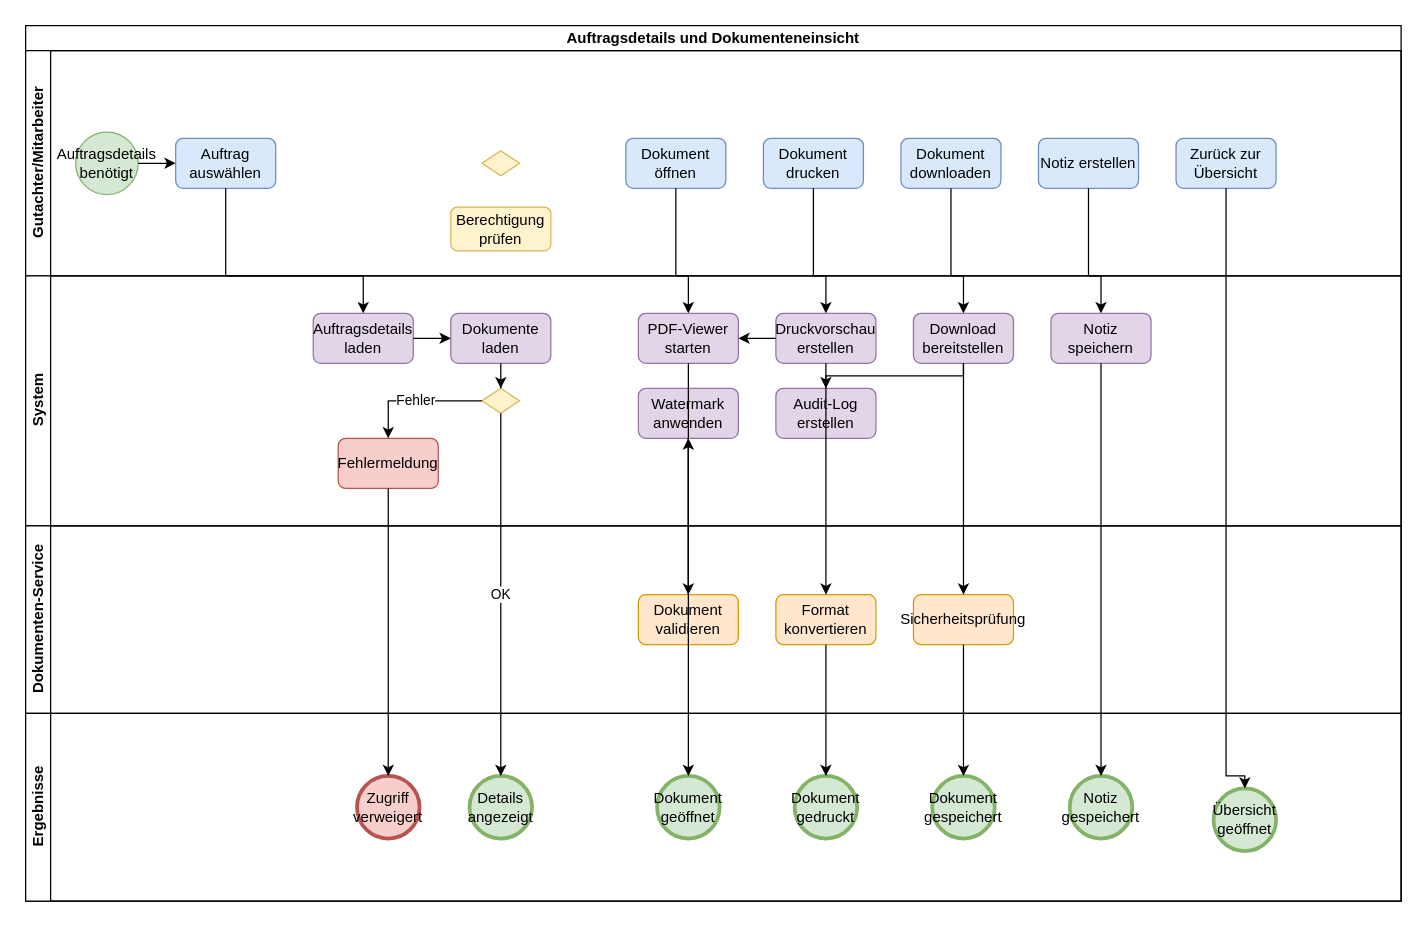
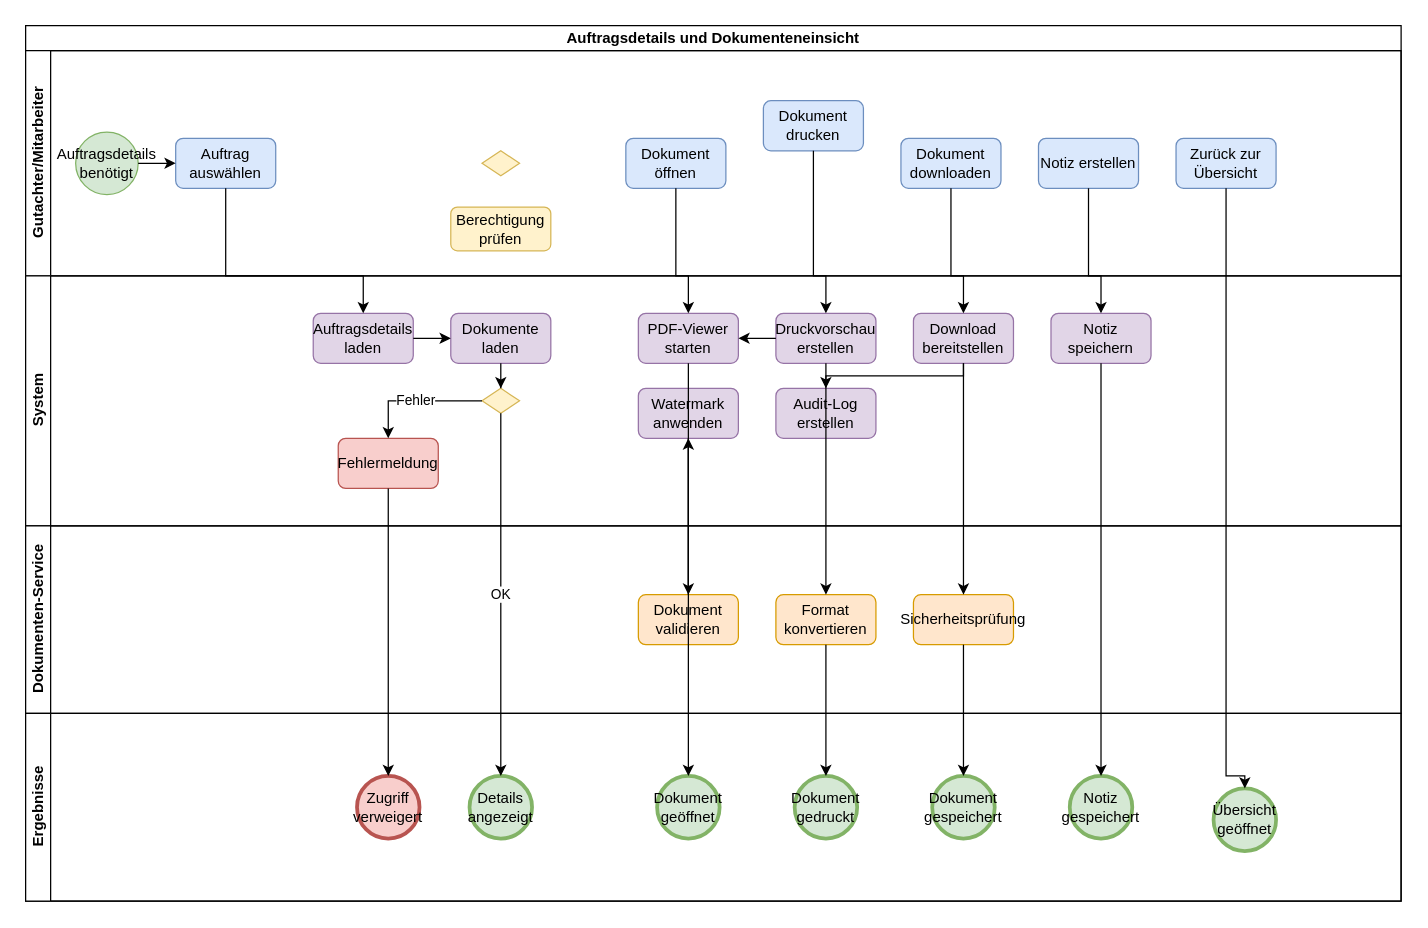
node "Dokument drucken": moved (813, 163) -> (813, 126)
